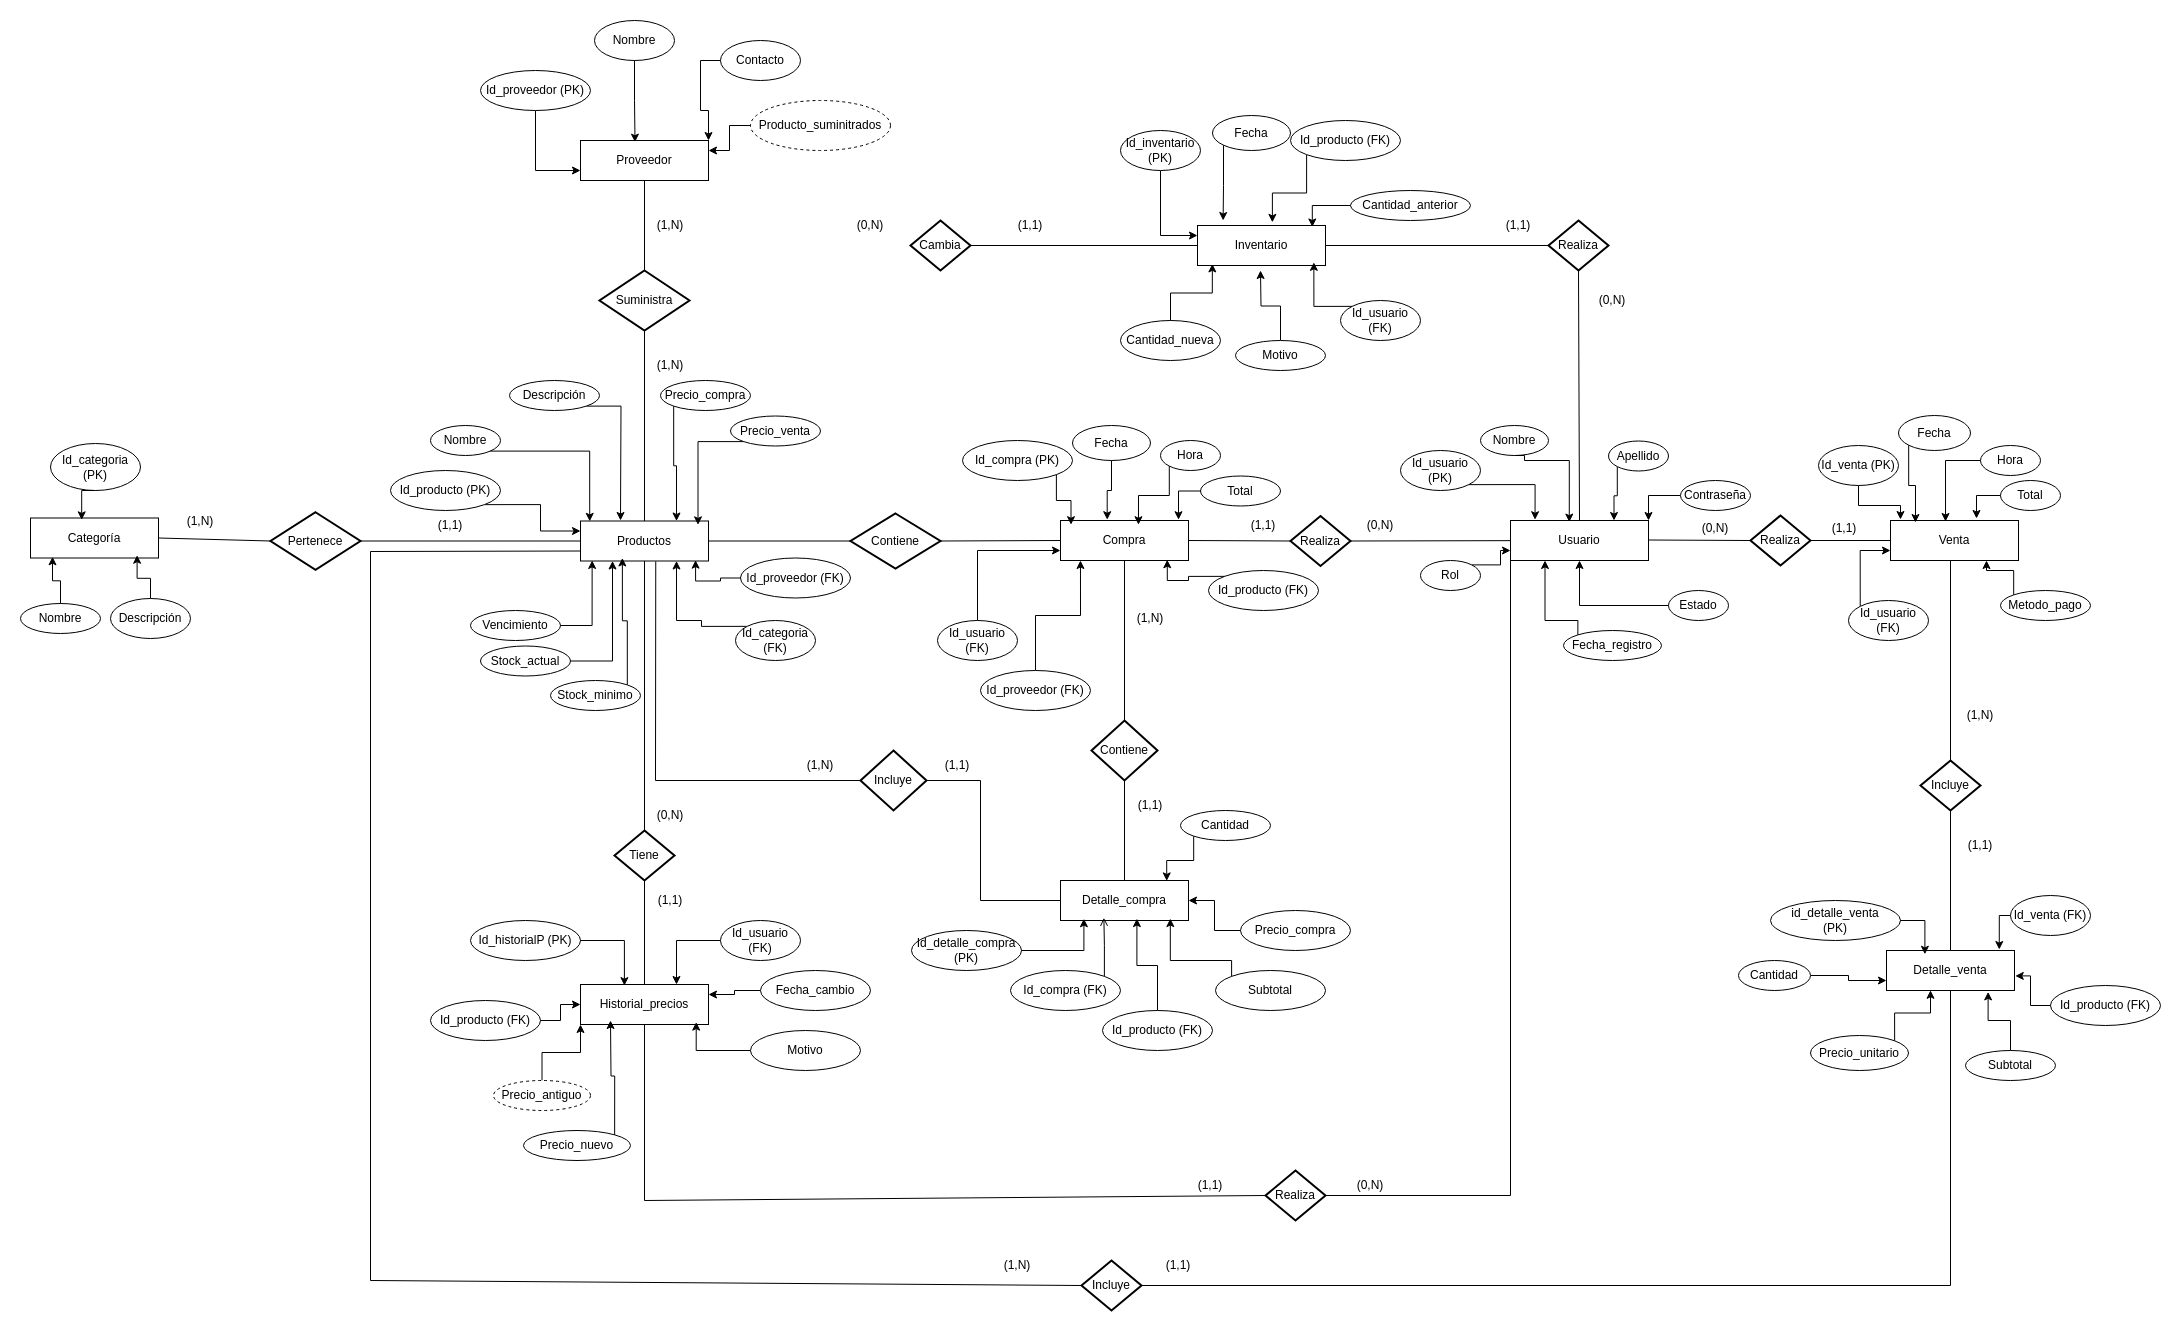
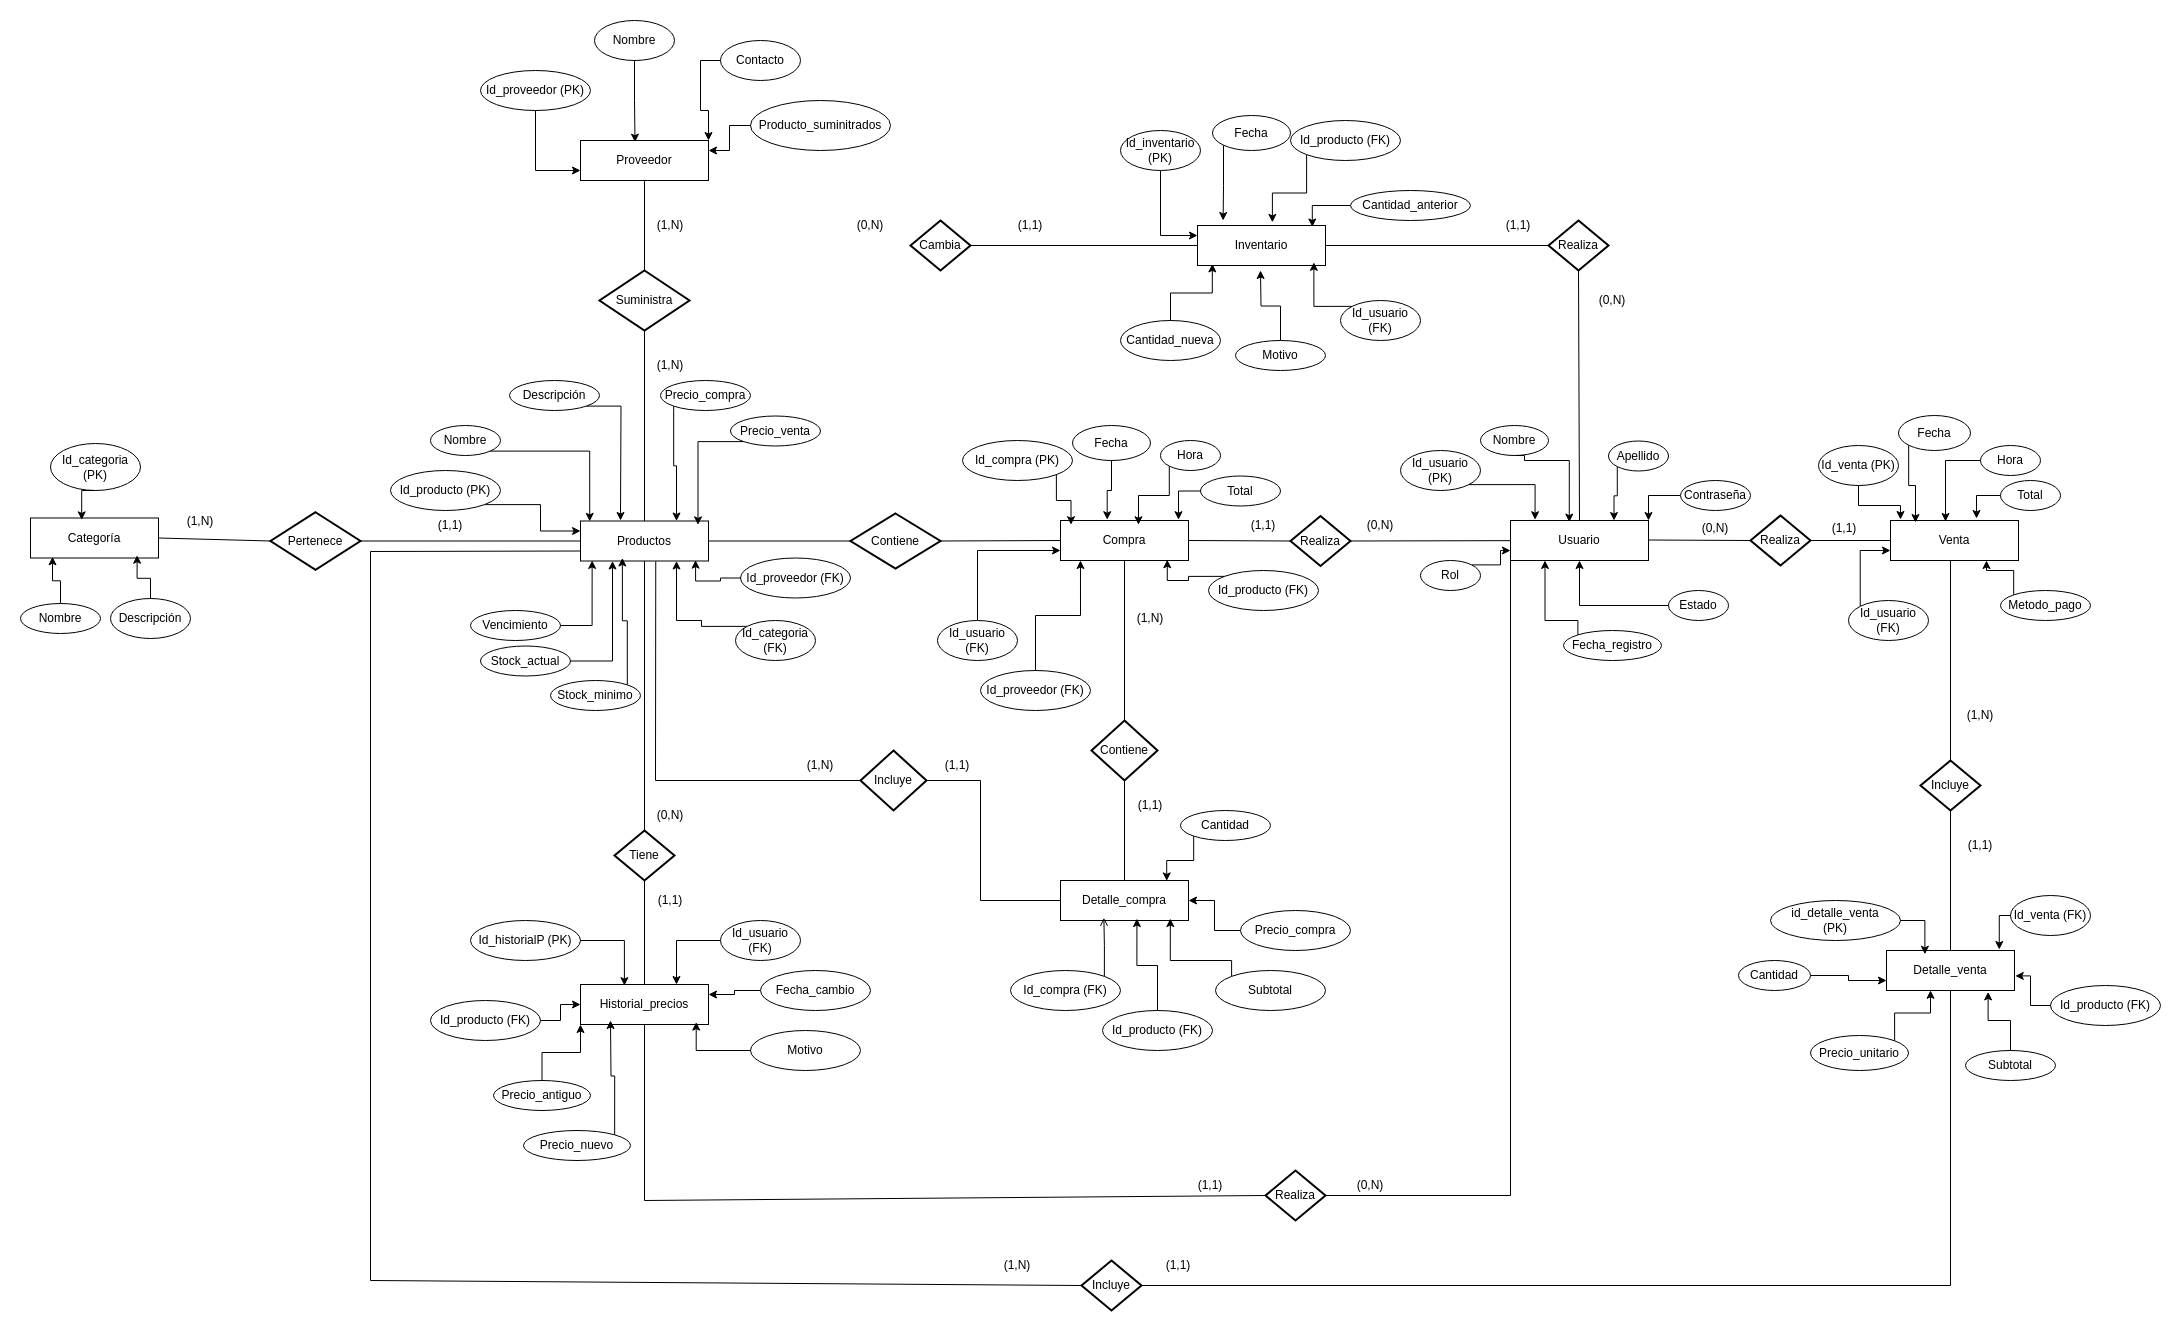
node "Producto_suminitrados": style dashed -> solid
node "Id_detalle_compra (PK)": removed
edge "Id_detalle_compra (PK)" -> "Detalle_compra": removed
node "Precio_antiguo": style dashed -> solid
